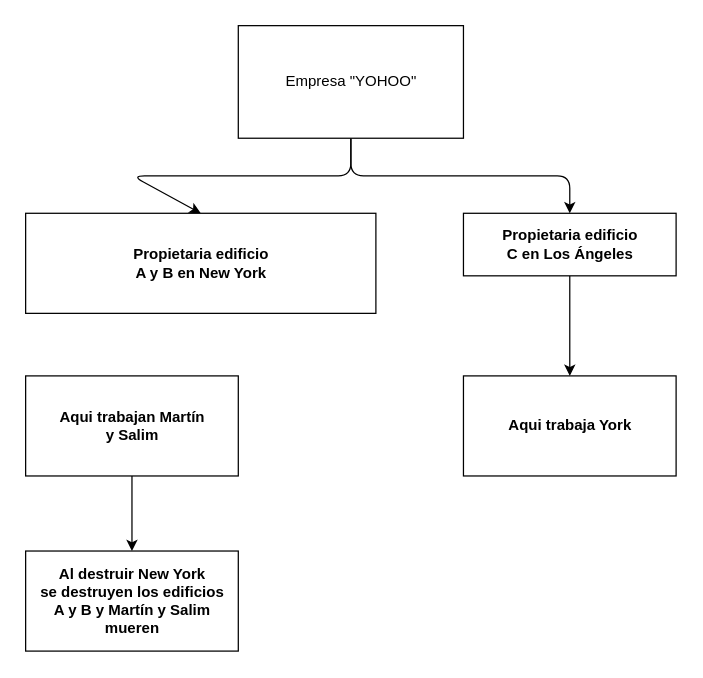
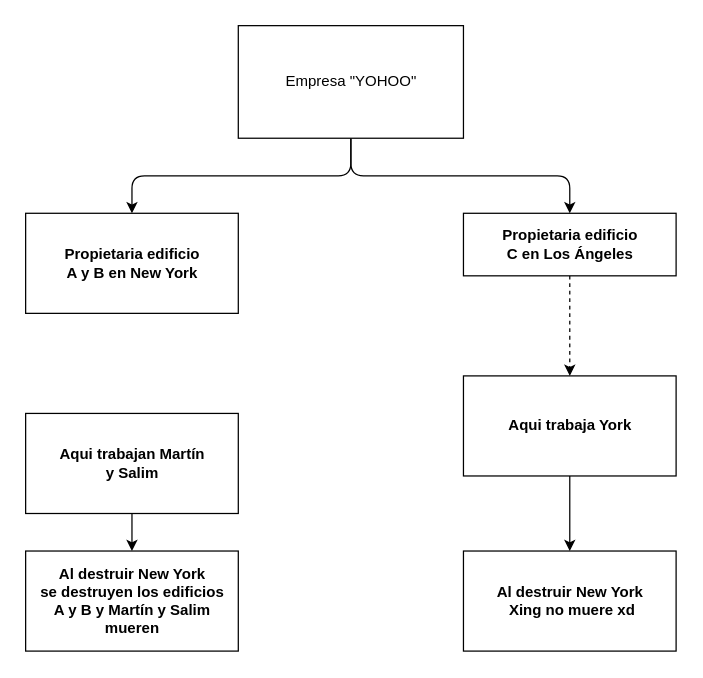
node "Propietaria edificio A y B en New York": size 350x100 -> 213x100
edge "Propietaria edificio C en Los Ángeles" -> "Aqui trabaja York": style solid -> dashed
node "Aqui trabajan Martín y Salim": moved (132, 426) -> (132, 463)
edge "Aqui trabaja York" -> "Al destruir New York Xing no muere xd": added
node "Al destruir New York Xing no muere xd": added
